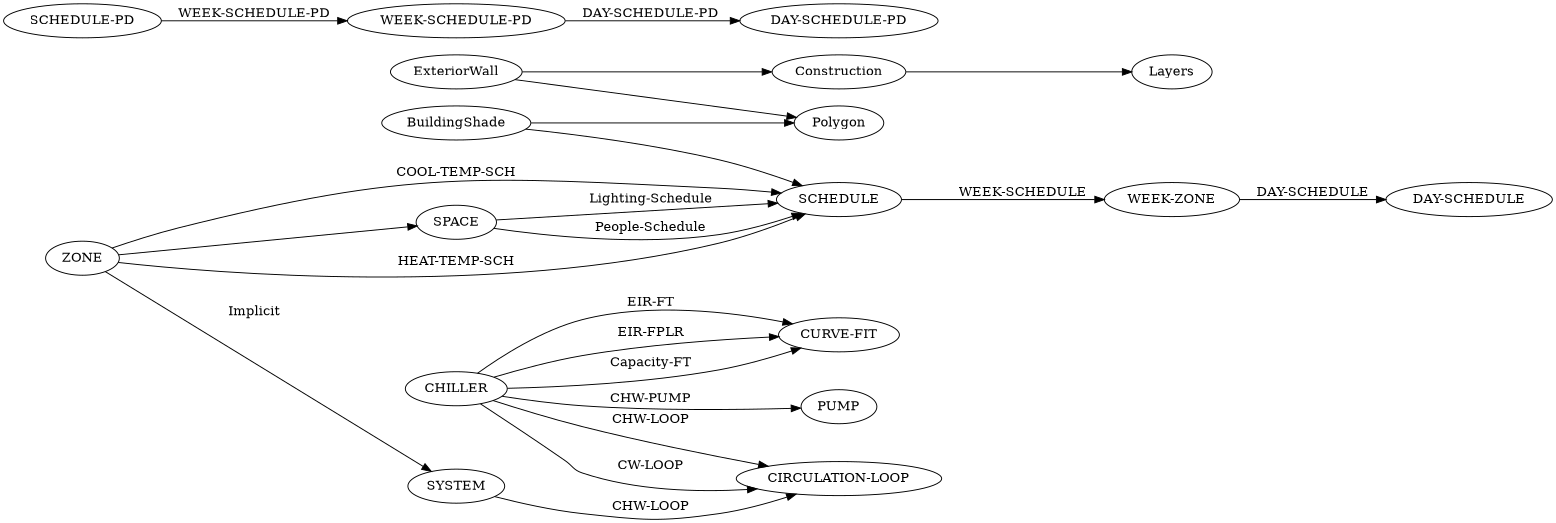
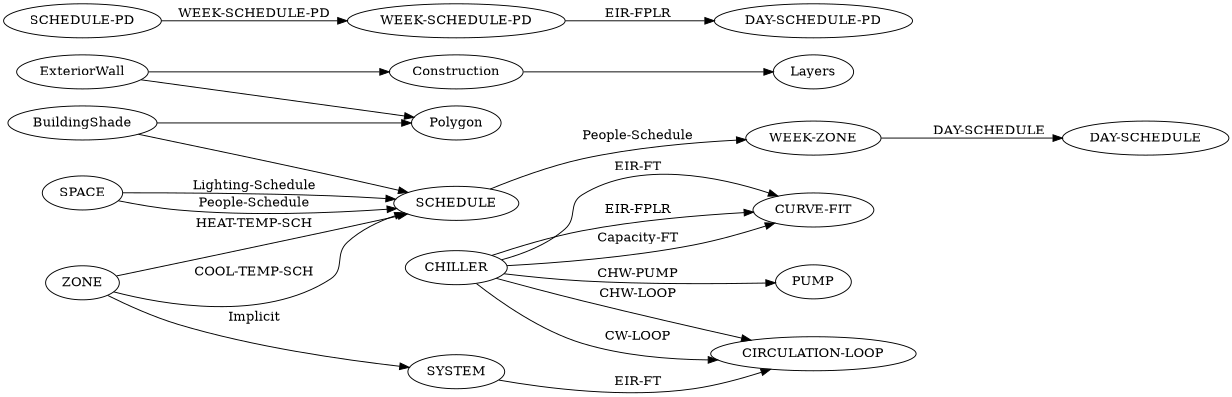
edge "WEEK-SCHEDULE-PD" -> "DAY-SCHEDULE-PD": label "DAY-SCHEDULE-PD" -> "EIR-FPLR"
edge "SCHEDULE" -> "WEEK-ZONE": label "WEEK-SCHEDULE" -> "People-Schedule"
edge "ZONE" -> "SPACE": removed
edge "SYSTEM" -> "CIRCULATION-LOOP": label "CHW-LOOP" -> "EIR-FT"
